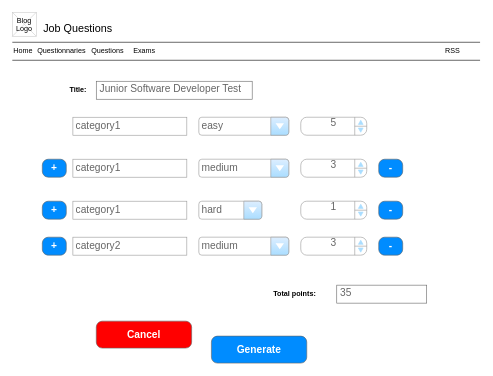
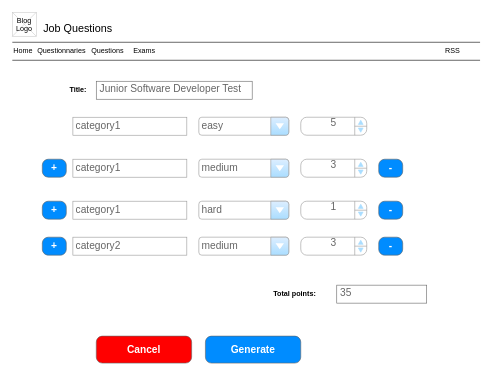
node "hard": size 63x18 -> 90x18
node "Cancel": moved (144, 335) -> (144, 350)
node "Generate": moved (259, 350) -> (253, 350)
